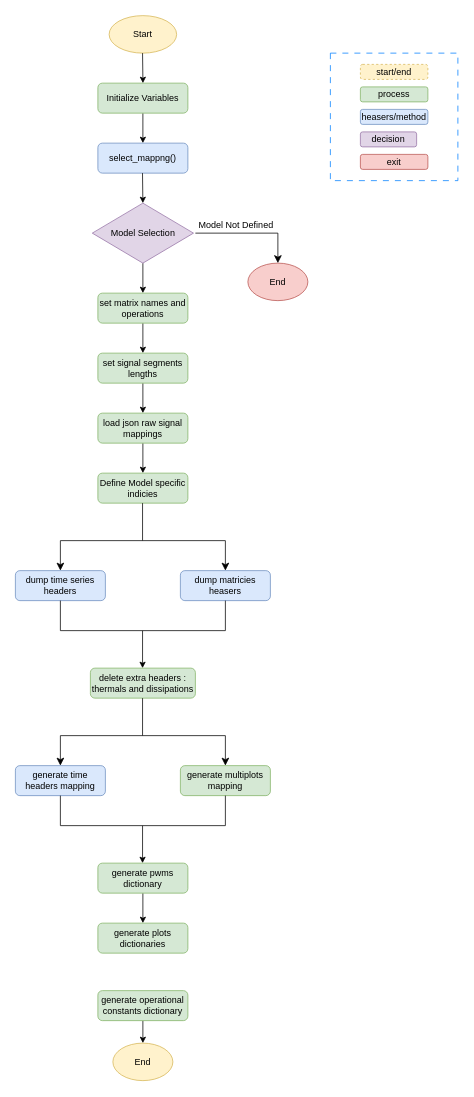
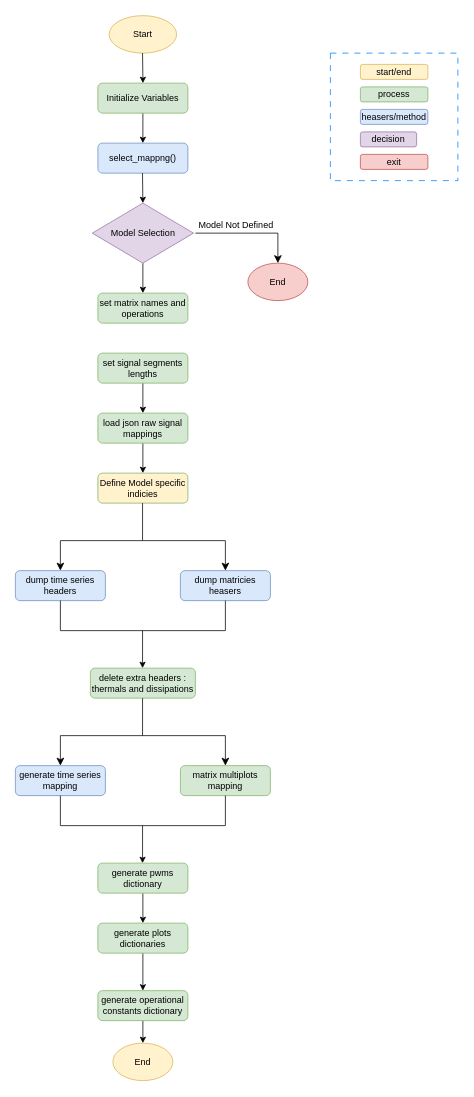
node "start/end": style dashed -> solid
edge "set matrix names and operations" -> "set signal segments lengths": removed
node "Define Model specific indicies": fillcolor #d5e8d4 -> #fff2cc
node "generate time headers mapping": label "generate time headers mapping" -> "generate time series mapping"
node "generate multiplots mapping": label "generate multiplots mapping" -> "matrix multiplots mapping"
edge "generate plots dictionaries" -> "generate operational constants dictionary": added
